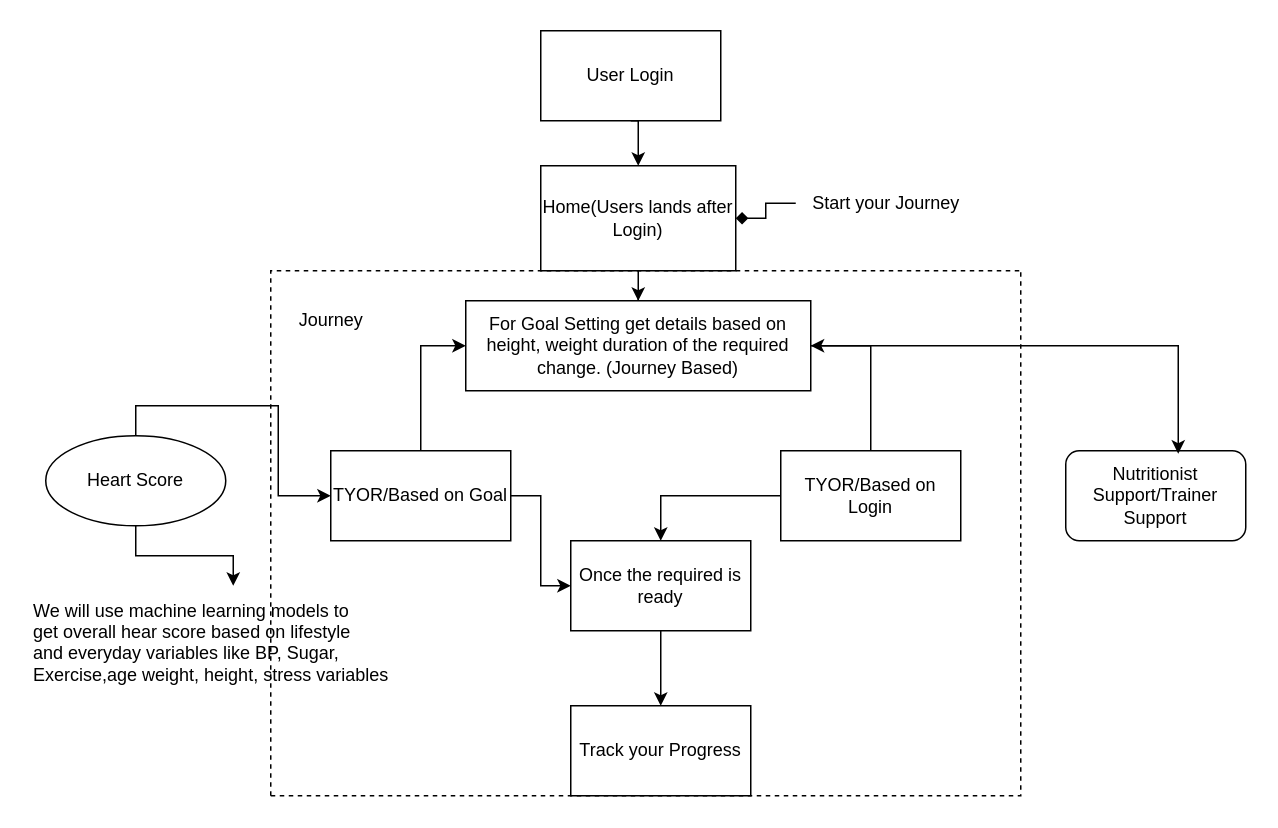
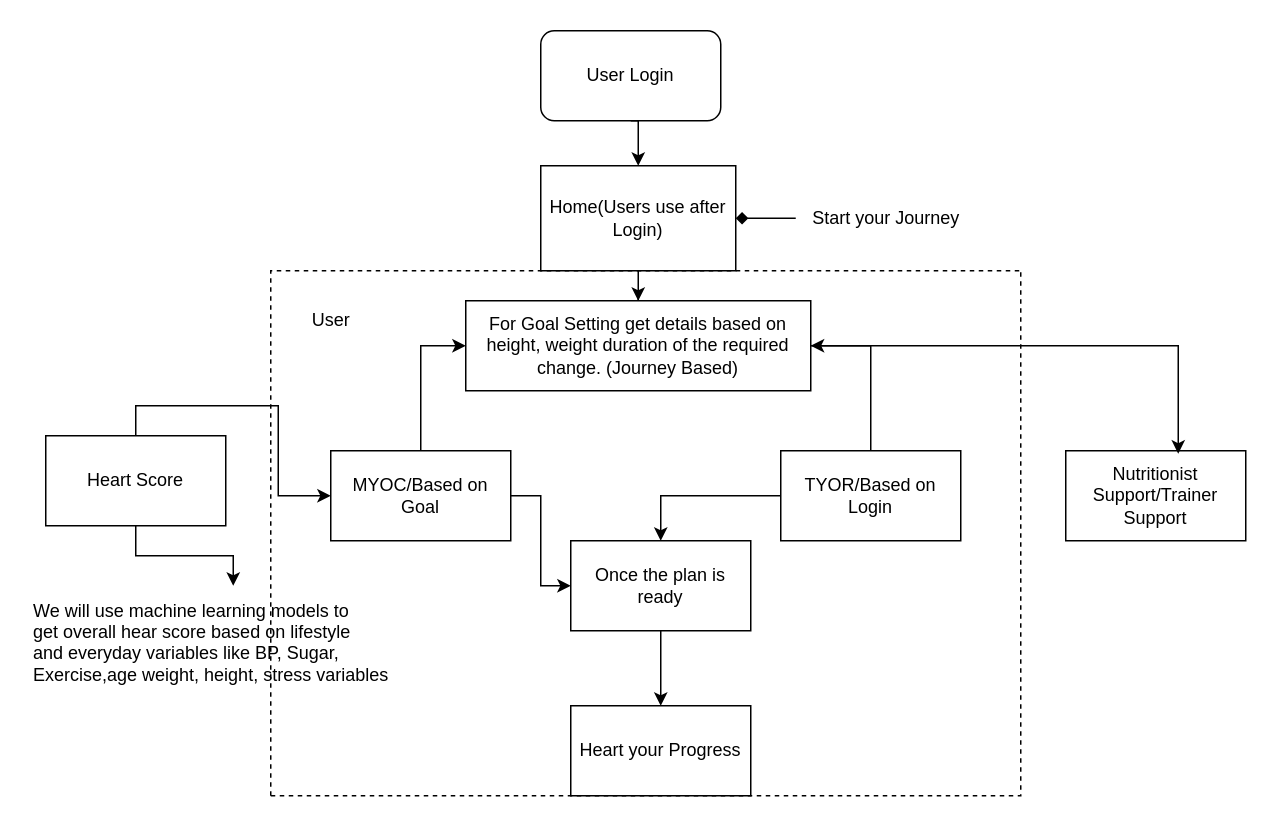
node "User Login": shape rectangle -> rounded rectangle
node "Start your Journey": moved (886, 203) -> (886, 218)
node "Home(Users lands after Login)": label "Home(Users lands after Login)" -> "Home(Users use after Login)"
node "Journey": label "Journey" -> "User"
node "Heart Score": shape ellipse -> rectangle
node "TYOR/Based on Goal": label "TYOR/Based on Goal" -> "MYOC/Based on Goal"
node "Nutritionist Support/Trainer Support": shape rounded rectangle -> rectangle
node "Once the required is ready": label "Once the required is ready" -> "Once the plan is ready"
node "Track your Progress": label "Track your Progress" -> "Heart your Progress"
